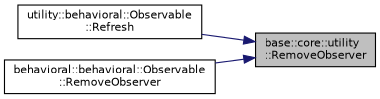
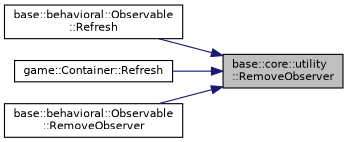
node "utility::behavioral::Observable ::Refresh": label "utility::behavioral::Observable ::Refresh" -> "base::behavioral::Observable ::Refresh"
node "game::Container::Refresh": added
node "behavioral::behavioral::Observable ::RemoveObserver": label "behavioral::behavioral::Observable ::RemoveObserver" -> "base::behavioral::Observable ::RemoveObserver"
